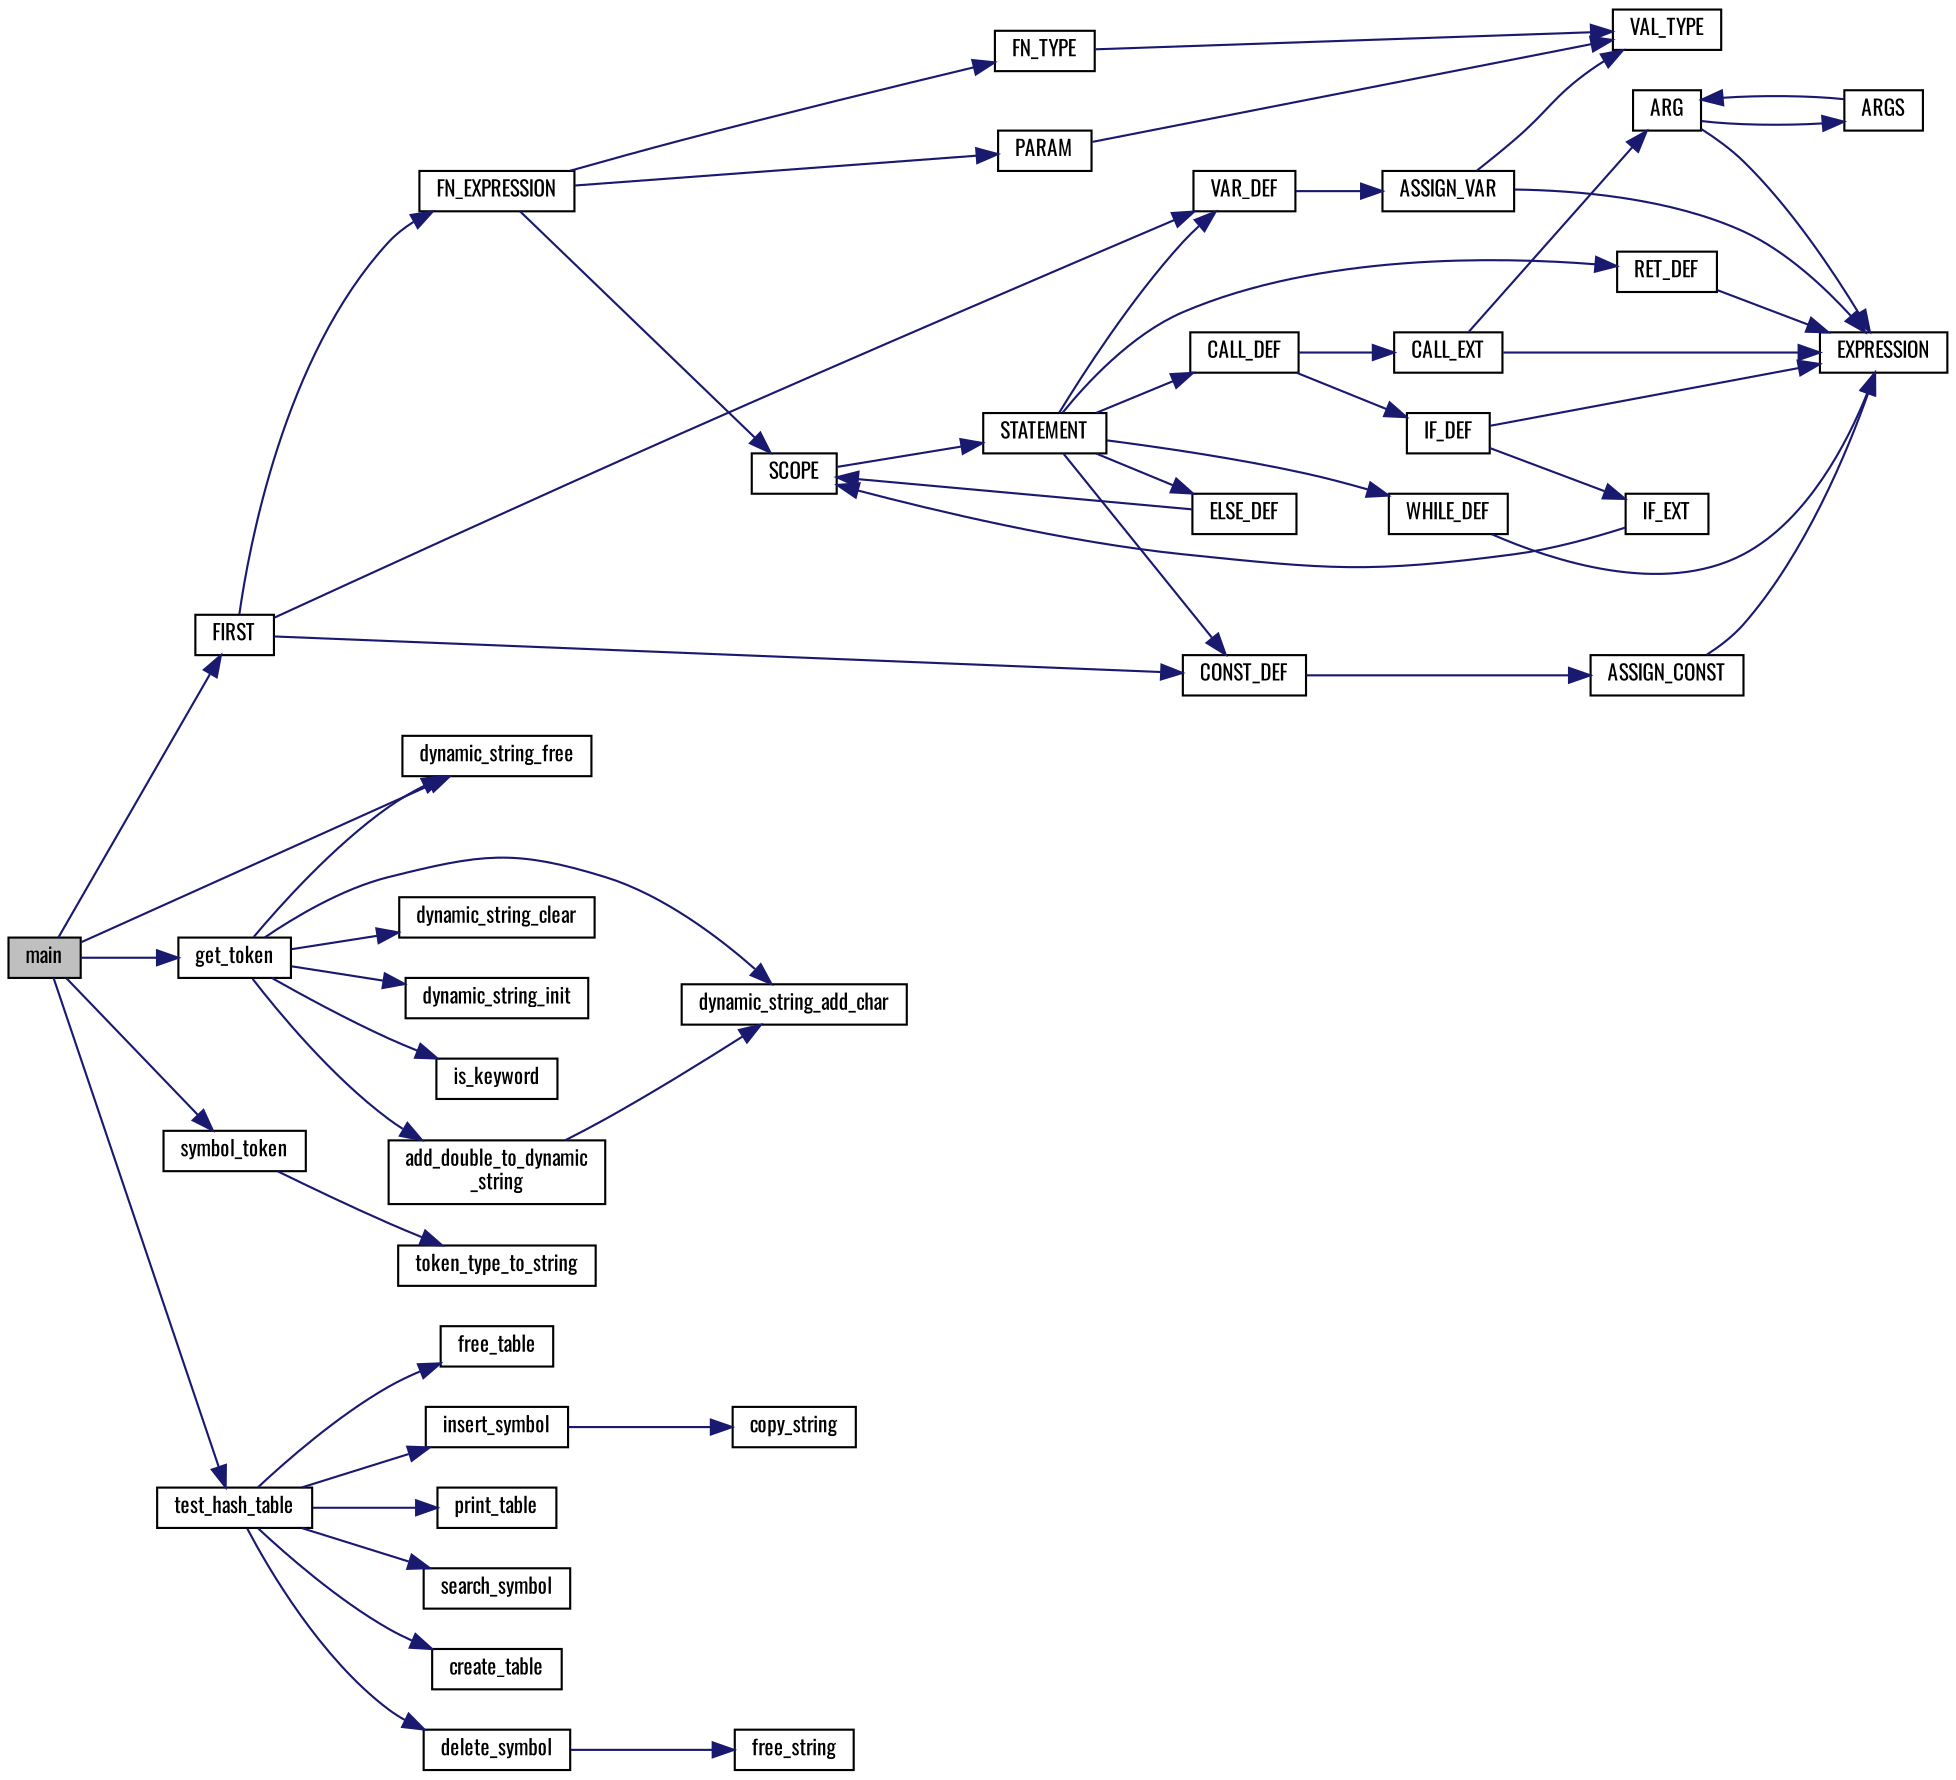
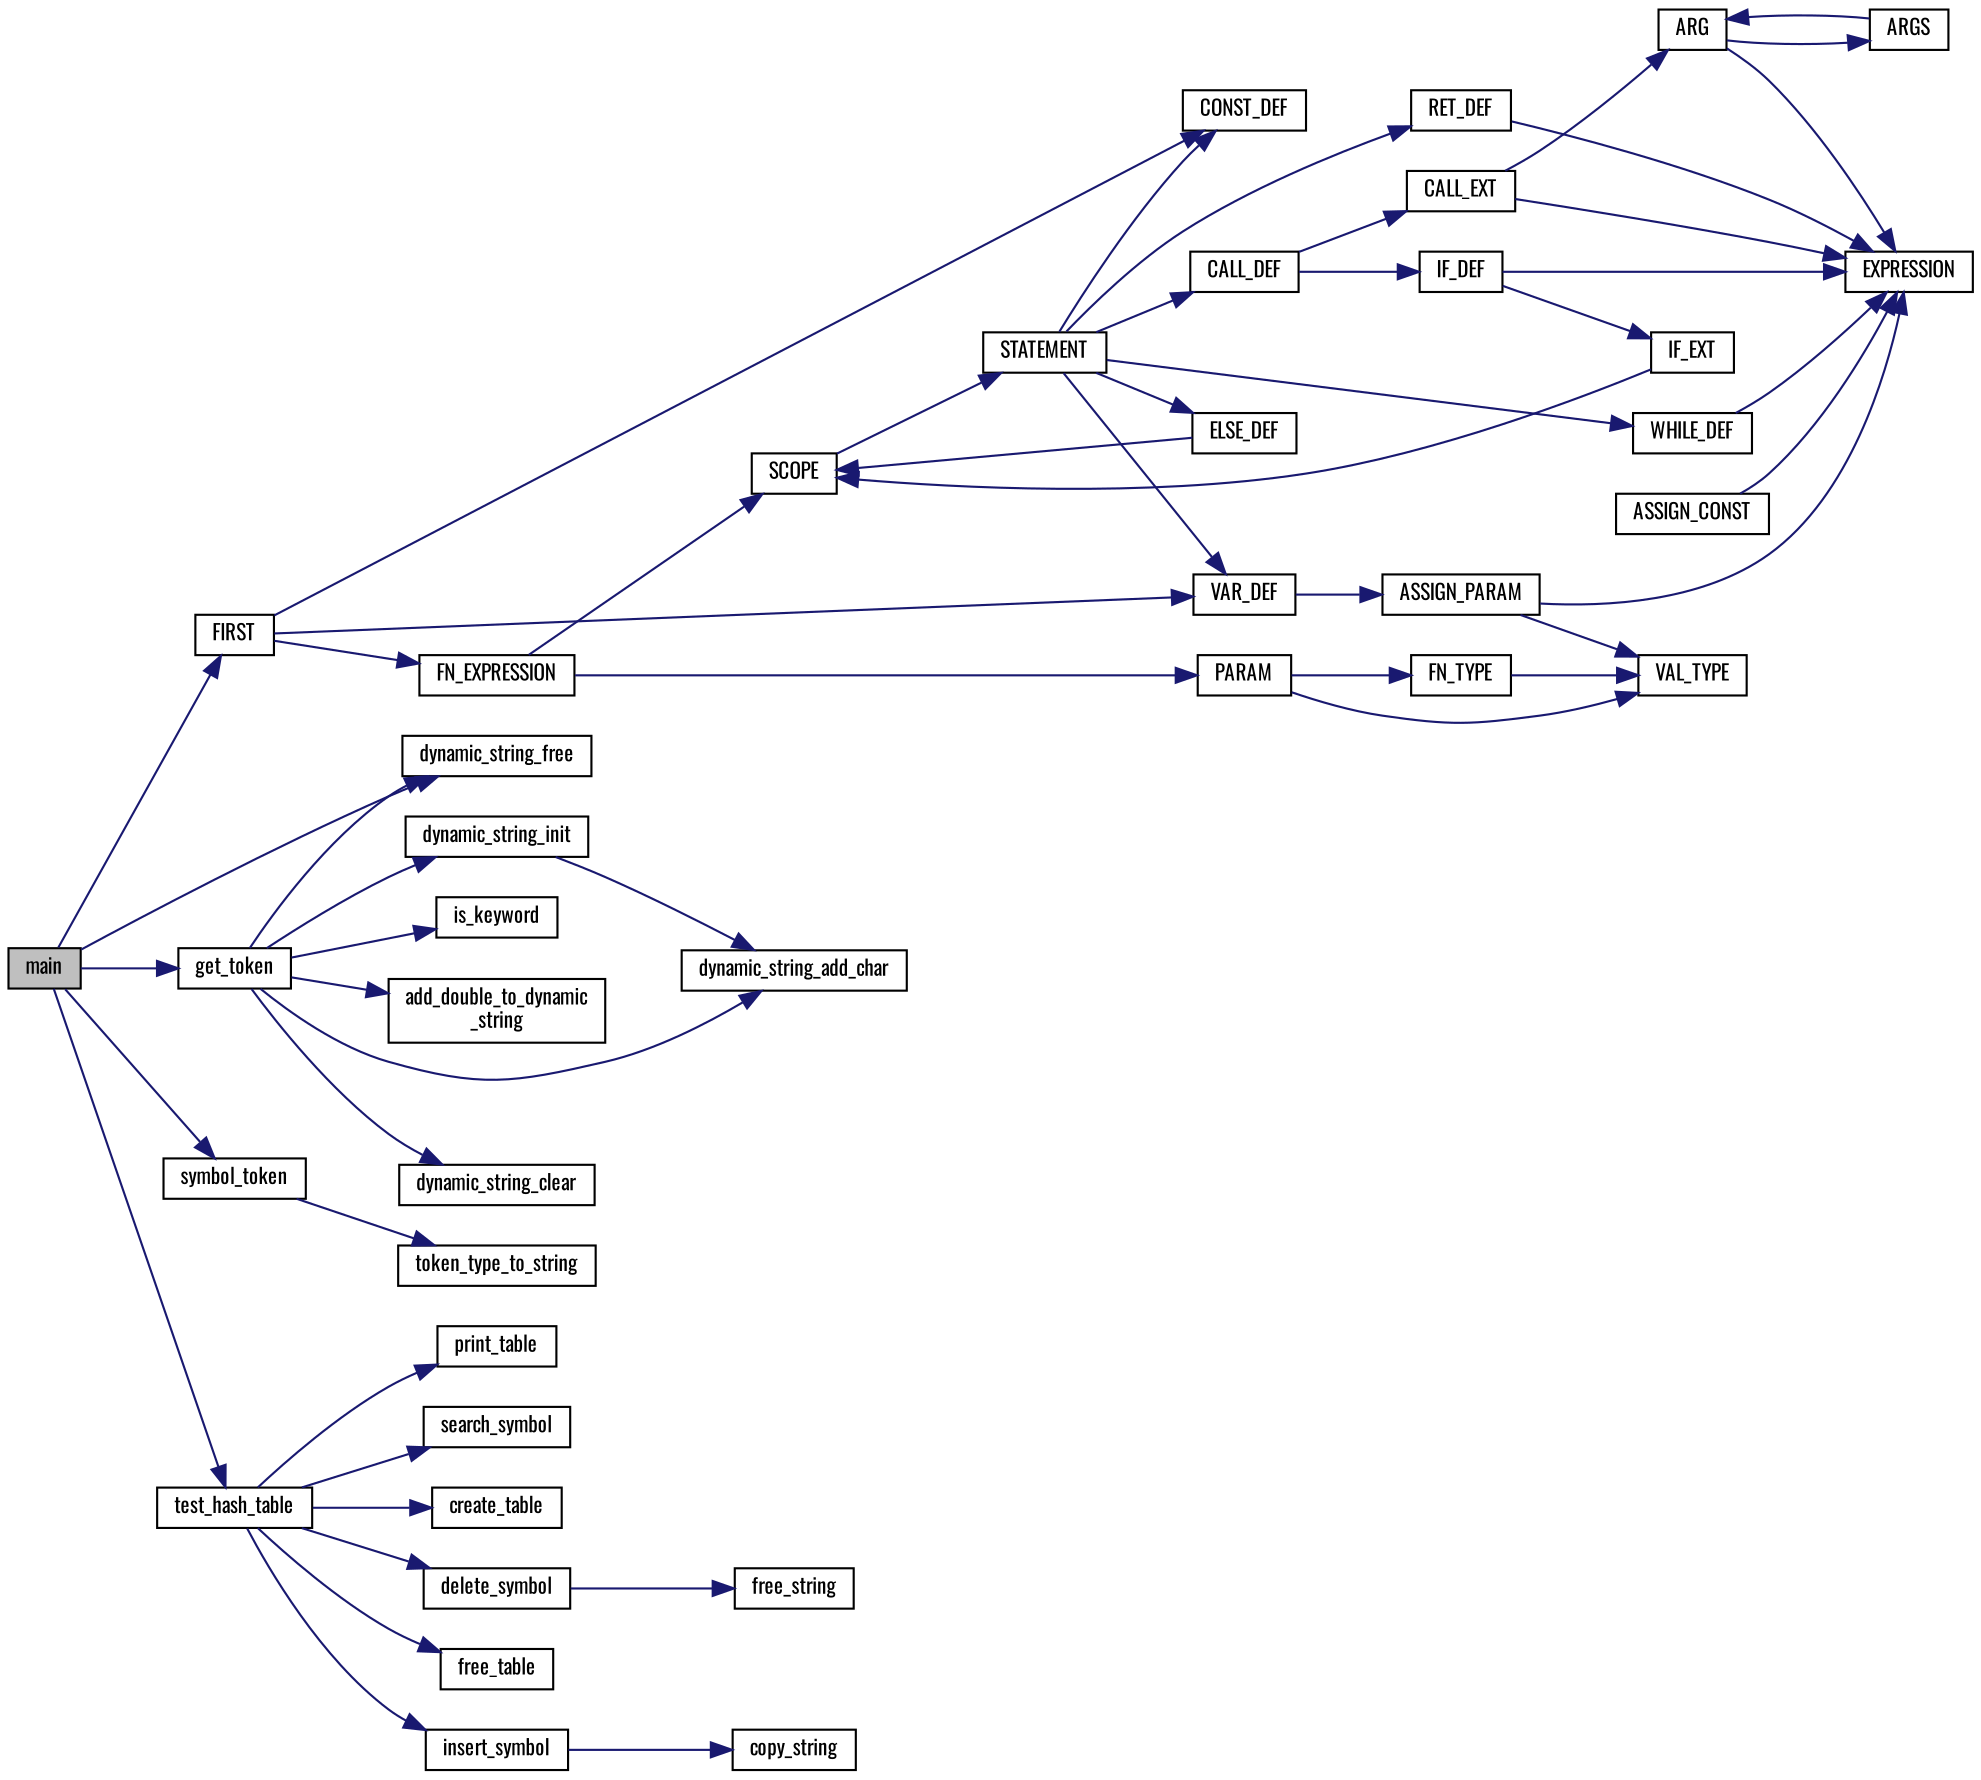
edge "FN_EXPRESSION" -> "FN_TYPE": now "PARAM" -> "FN_TYPE"
node "ASSIGN_VAR": label "ASSIGN_VAR" -> "ASSIGN_PARAM"
edge "CONST_DEF" -> "ASSIGN_CONST": removed
edge "add_double_to_dynamic _string" -> "dynamic_string_add_char": now "dynamic_string_init" -> "dynamic_string_add_char"
